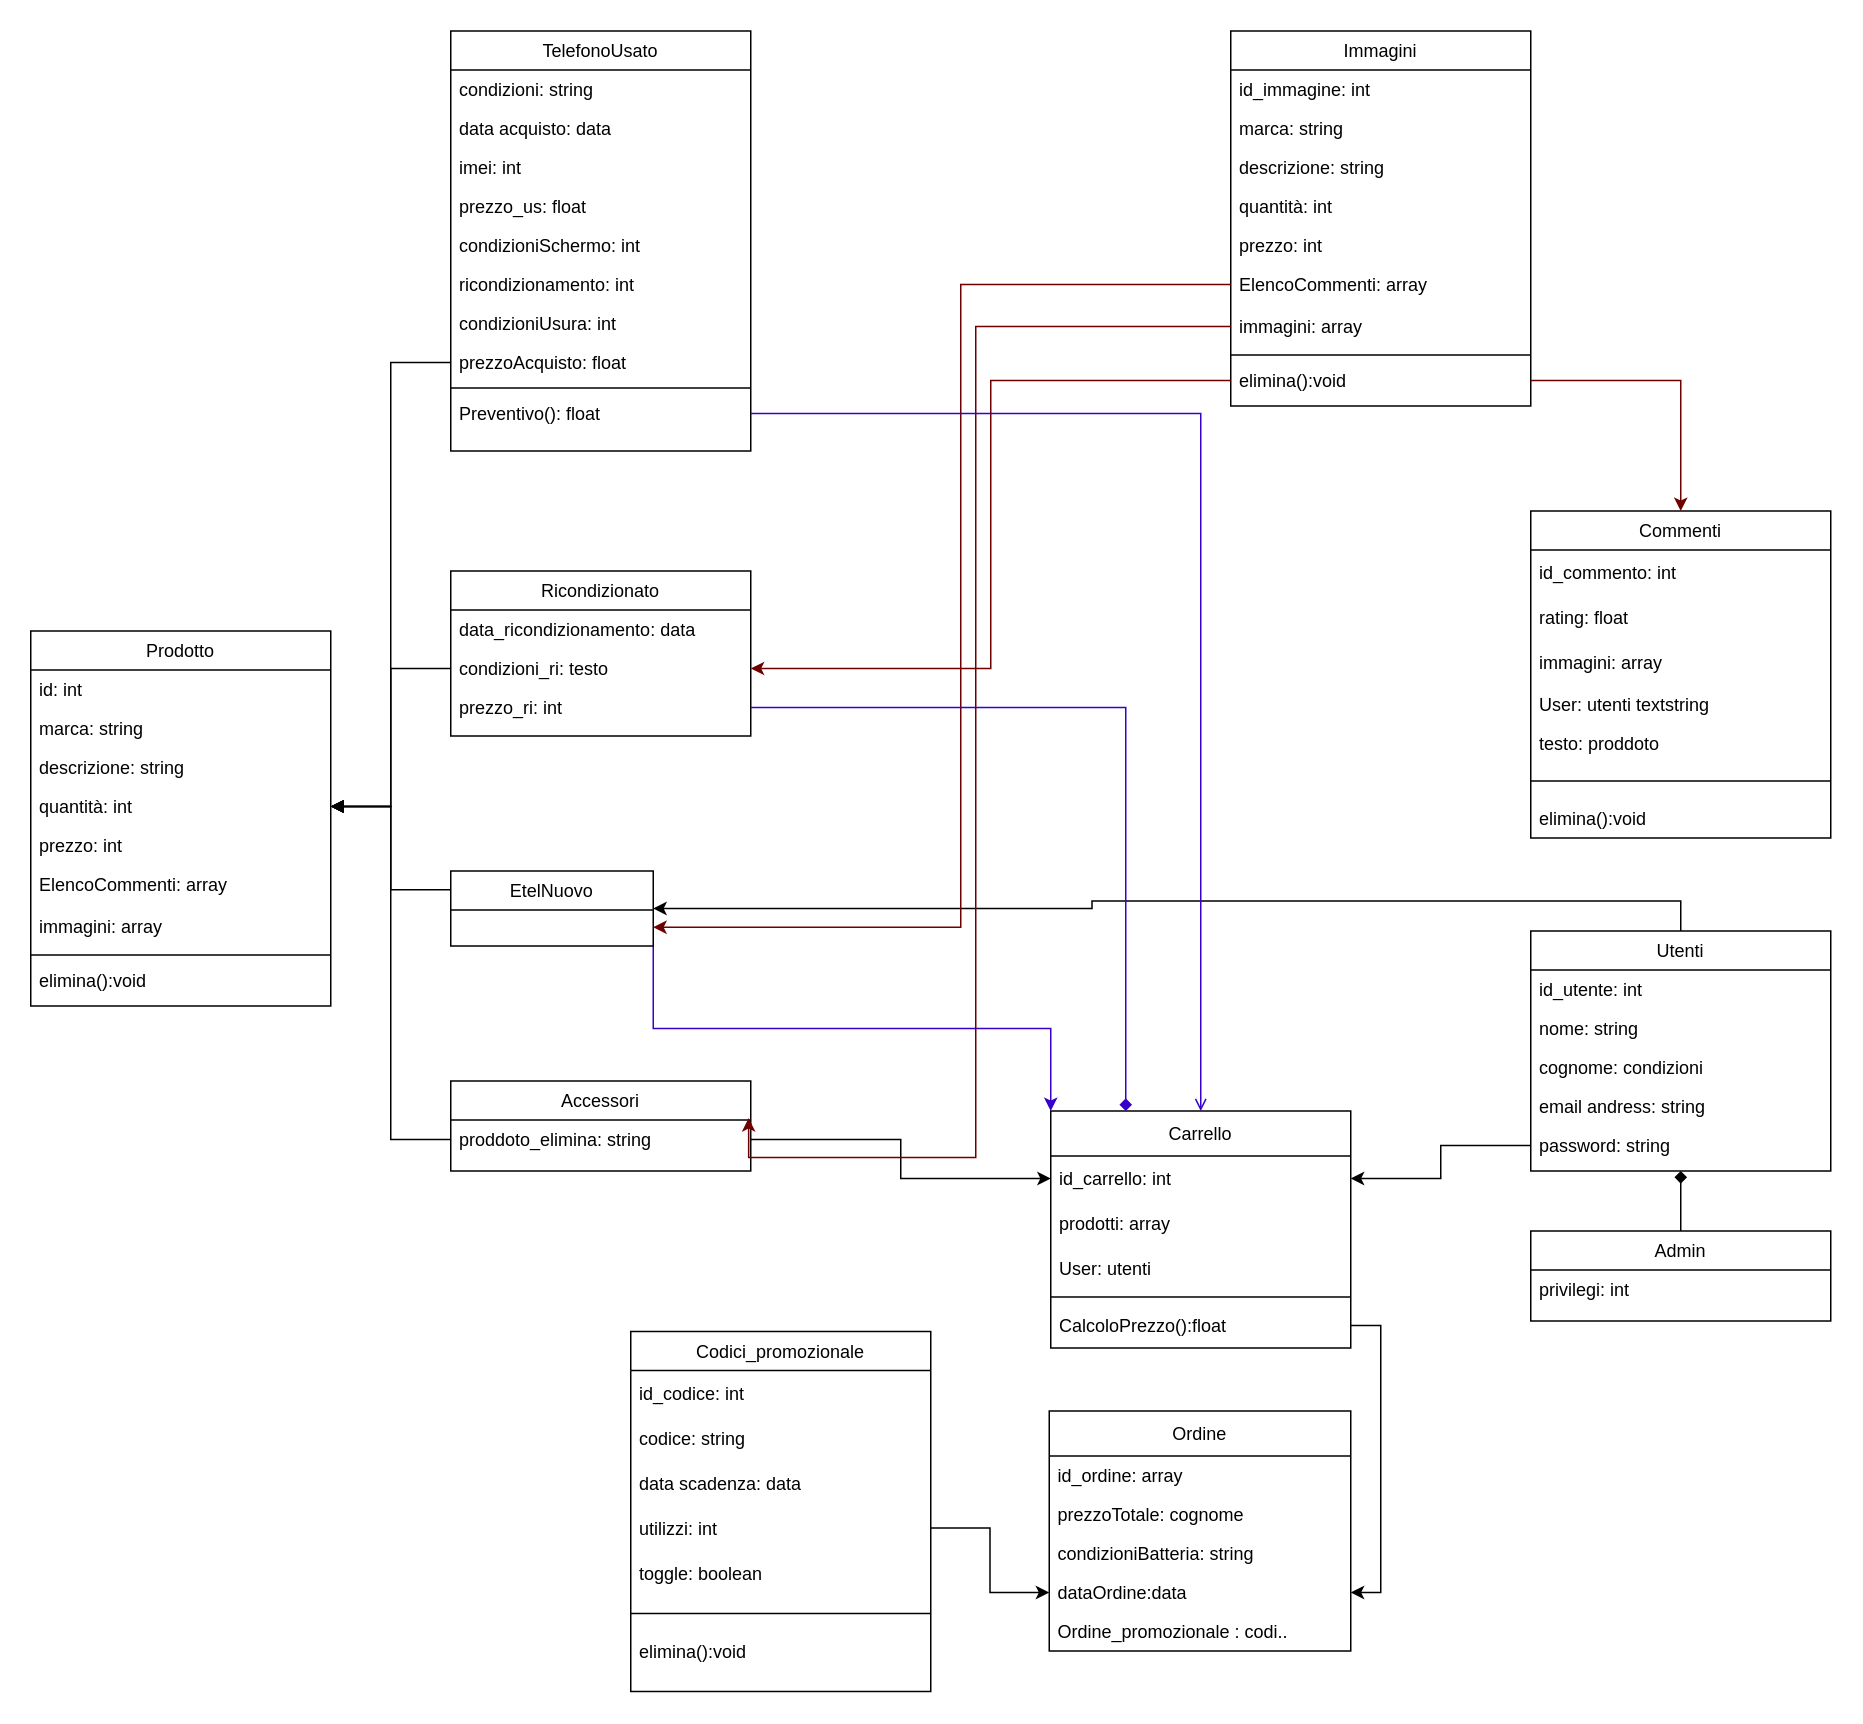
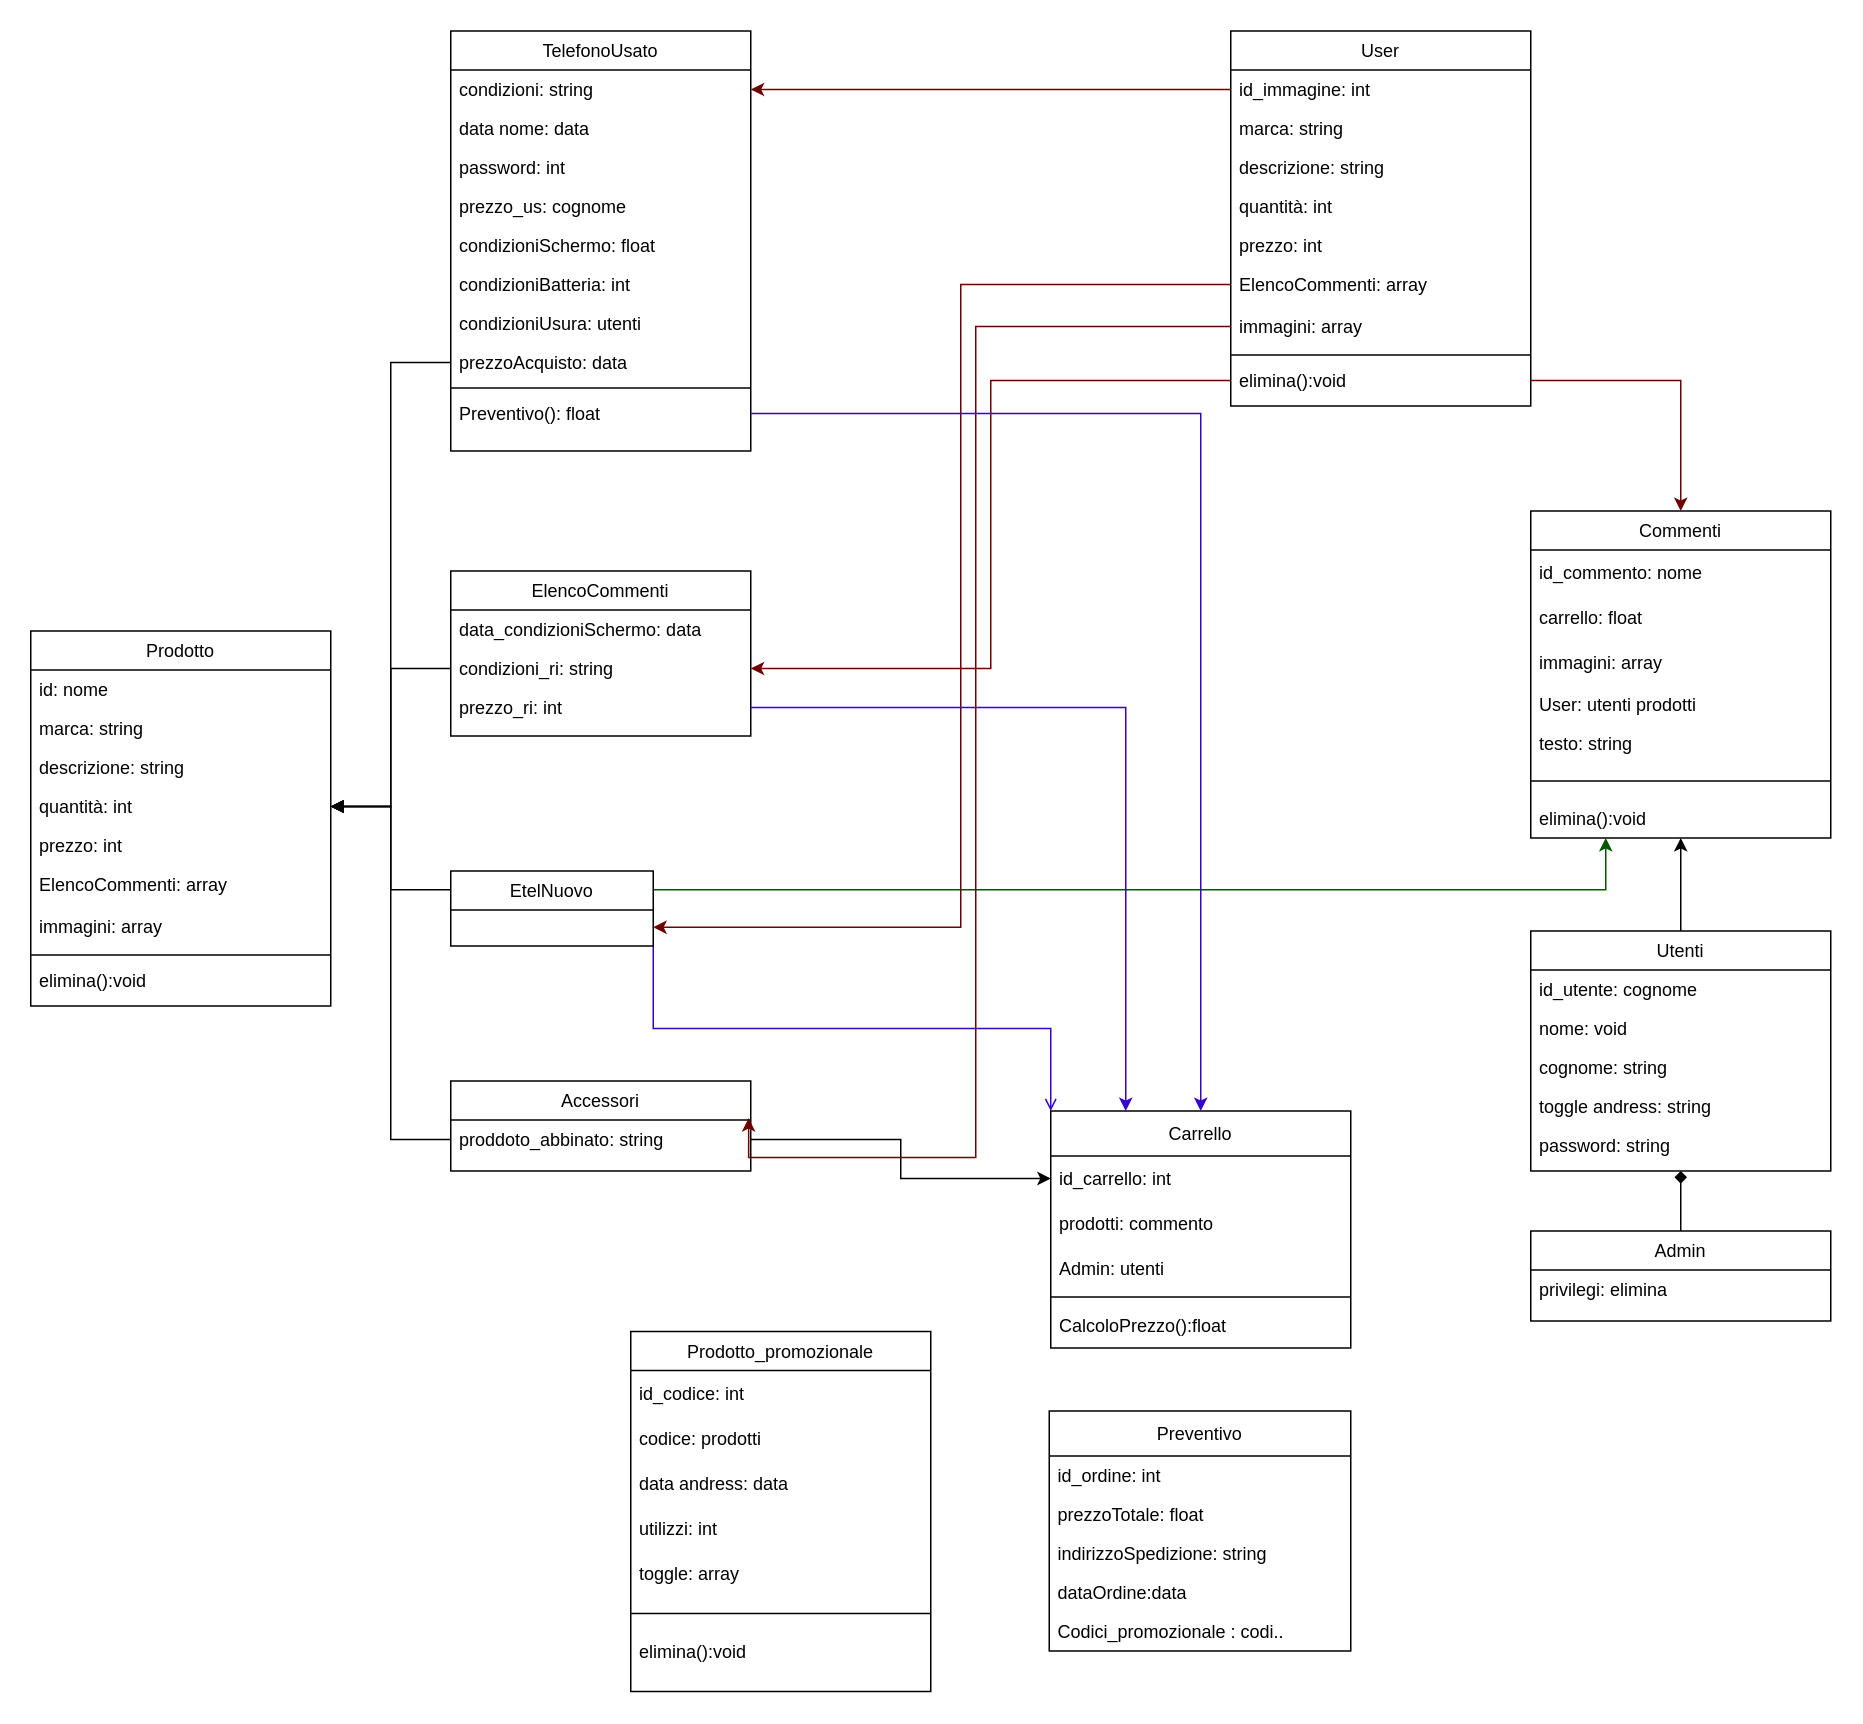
node "Immagini": label "Immagini" -> "User"
edge "id_immagine: int" -> "condizioni: string": added
node "data acquisto: data": label "data acquisto: data" -> "data nome: data"
node "imei: int": label "imei: int" -> "password: int"
node "prezzo_us: float": label "prezzo_us: float" -> "prezzo_us: cognome"
node "condizioniSchermo: int": label "condizioniSchermo: int" -> "condizioniSchermo: float"
node "ricondizionamento: int": label "ricondizionamento: int" -> "condizioniBatteria: int"
node "condizioniUsura: int": label "condizioniUsura: int" -> "condizioniUsura: utenti"
node "prezzoAcquisto: float": label "prezzoAcquisto: float" -> "prezzoAcquisto: data"
node "id_commento: int": label "id_commento: int" -> "id_commento: nome"
node "Ricondizionato": label "Ricondizionato" -> "ElencoCommenti"
node "rating: float": label "rating: float" -> "carrello: float"
node "data_ricondizionamento: data": label "data_ricondizionamento: data" -> "data_condizioniSchermo: data"
node "condizioni_ri: testo": label "condizioni_ri: testo" -> "condizioni_ri: string"
node "id: int": label "id: int" -> "id: nome"
node "User: utenti textstring": label "User: utenti textstring" -> "User: utenti prodotti"
node "testo: proddoto": label "testo: proddoto" -> "testo: string"
edge "EtelNuovo" -> "Commenti": added
edge "Utenti" -> "EtelNuovo": now "Utenti" -> "Commenti"
node "id_utente: int": label "id_utente: int" -> "id_utente: cognome"
node "nome: string": label "nome: string" -> "nome: void"
node "cognome: condizioni": label "cognome: condizioni" -> "cognome: string"
edge "prezzo_ri: int" -> "Carrello": arrowhead diamond -> classic
edge "EtelNuovo" -> "Carrello": arrowhead classic -> open
edge "Preventivo(): float" -> "Carrello": arrowhead open -> classic
node "email andress: string": label "email andress: string" -> "toggle andress: string"
node "proddoto_elimina: string": label "proddoto_elimina: string" -> "proddoto_abbinato: string"
edge "password: string" -> "id_carrello: int": removed
node "prodotti: array": label "prodotti: array" -> "prodotti: commento"
node "User: utenti": label "User: utenti" -> "Admin: utenti"
node "privilegi: int": label "privilegi: int" -> "privilegi: elimina"
node "Codici_promozionale": label "Codici_promozionale" -> "Prodotto_promozionale"
node "Ordine": label "Ordine" -> "Preventivo"
node "codice: string": label "codice: string" -> "codice: prodotti"
edge "CalcoloPrezzo():float" -> "dataOrdine:data": removed
node "id_ordine: array": label "id_ordine: array" -> "id_ordine: int"
node "data scadenza: data": label "data scadenza: data" -> "data andress: data"
node "prezzoTotale: cognome": label "prezzoTotale: cognome" -> "prezzoTotale: float"
node "condizioniBatteria: string": label "condizioniBatteria: string" -> "indirizzoSpedizione: string"
edge "utilizzi: int" -> "dataOrdine:data": removed
node "toggle: boolean": label "toggle: boolean" -> "toggle: array"
node "Ordine_promozionale : codi..": label "Ordine_promozionale : codi.." -> "Codici_promozionale : codi.."
